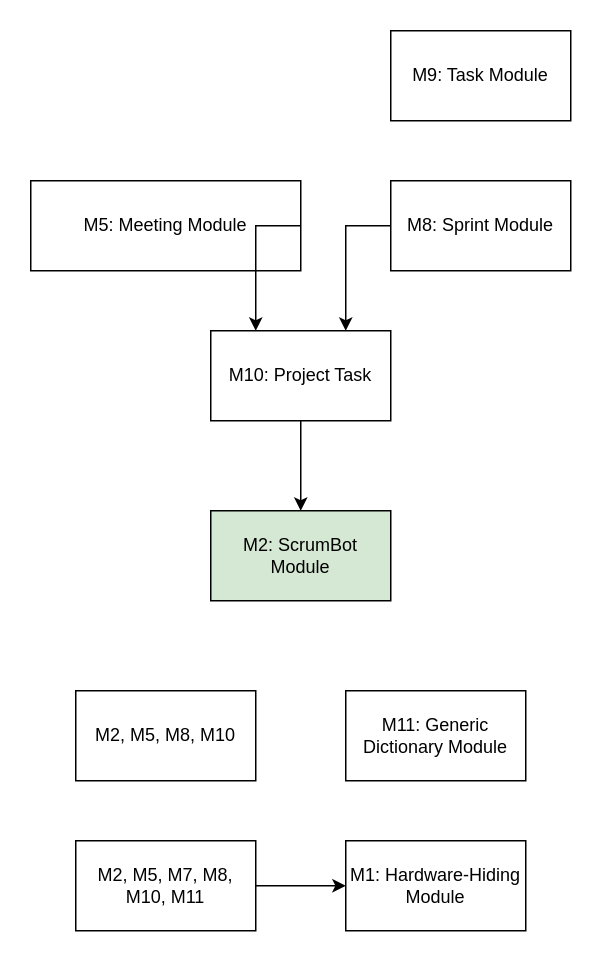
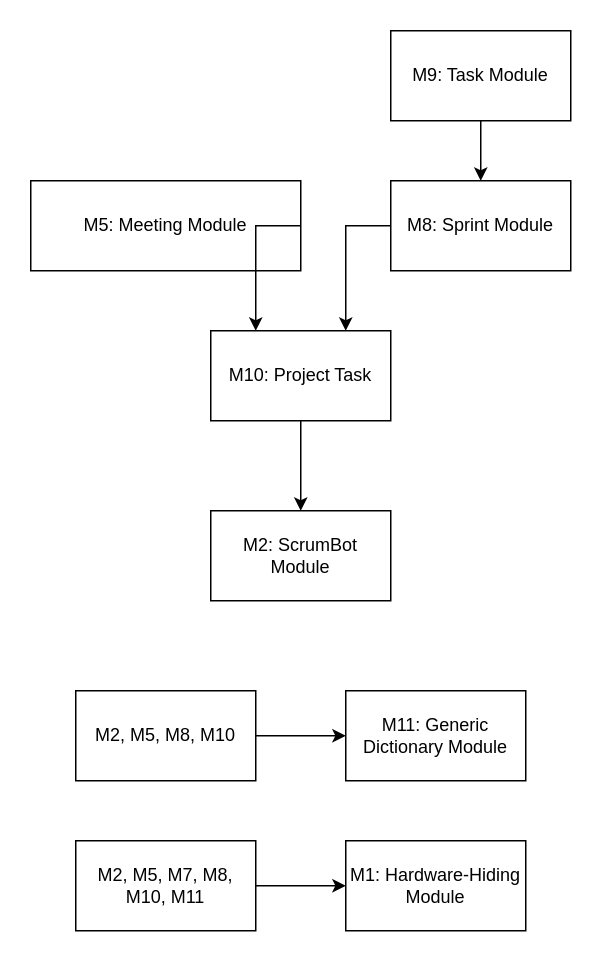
edge "M9: Task Module" -> "M8: Sprint Module": added
node "M2: ScrumBot Module": fillcolor #d5e8d4 -> #ffffff
edge "M2, M5, M8, M10" -> "M11: Generic Dictionary Module": added
